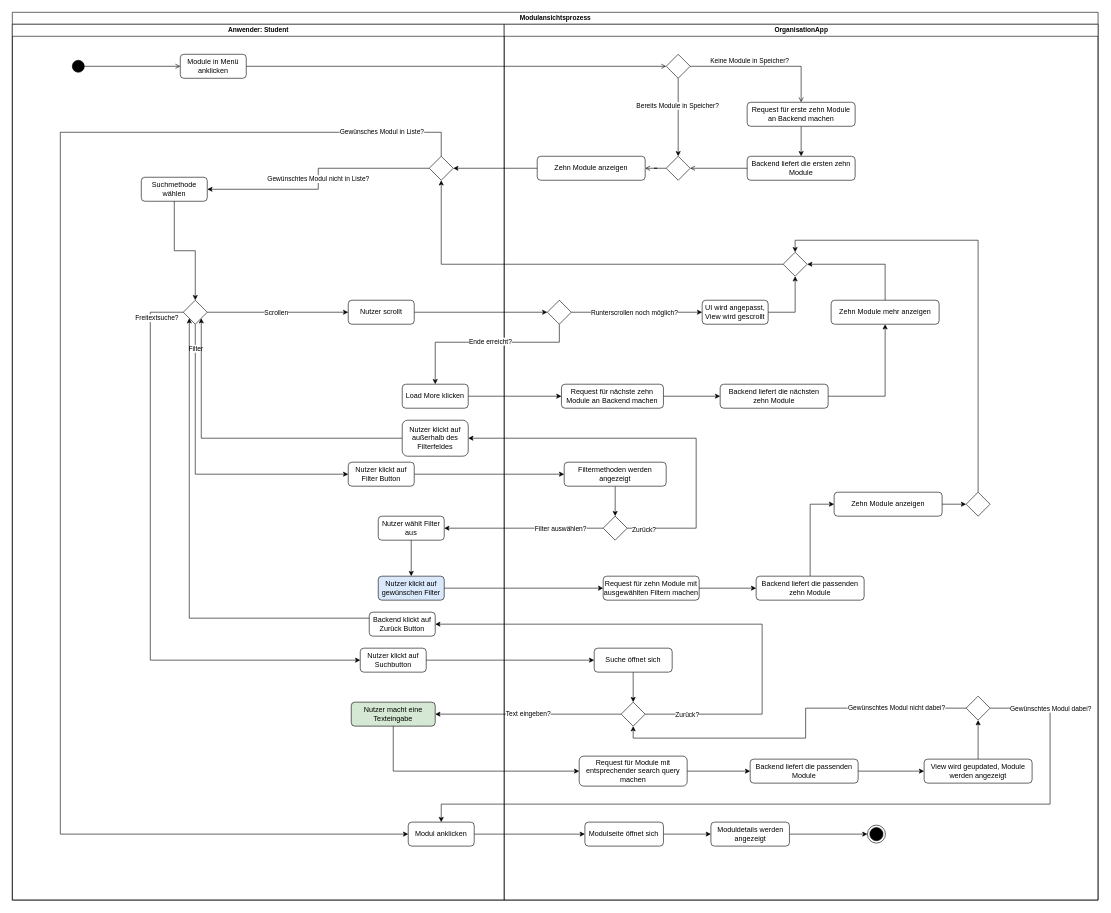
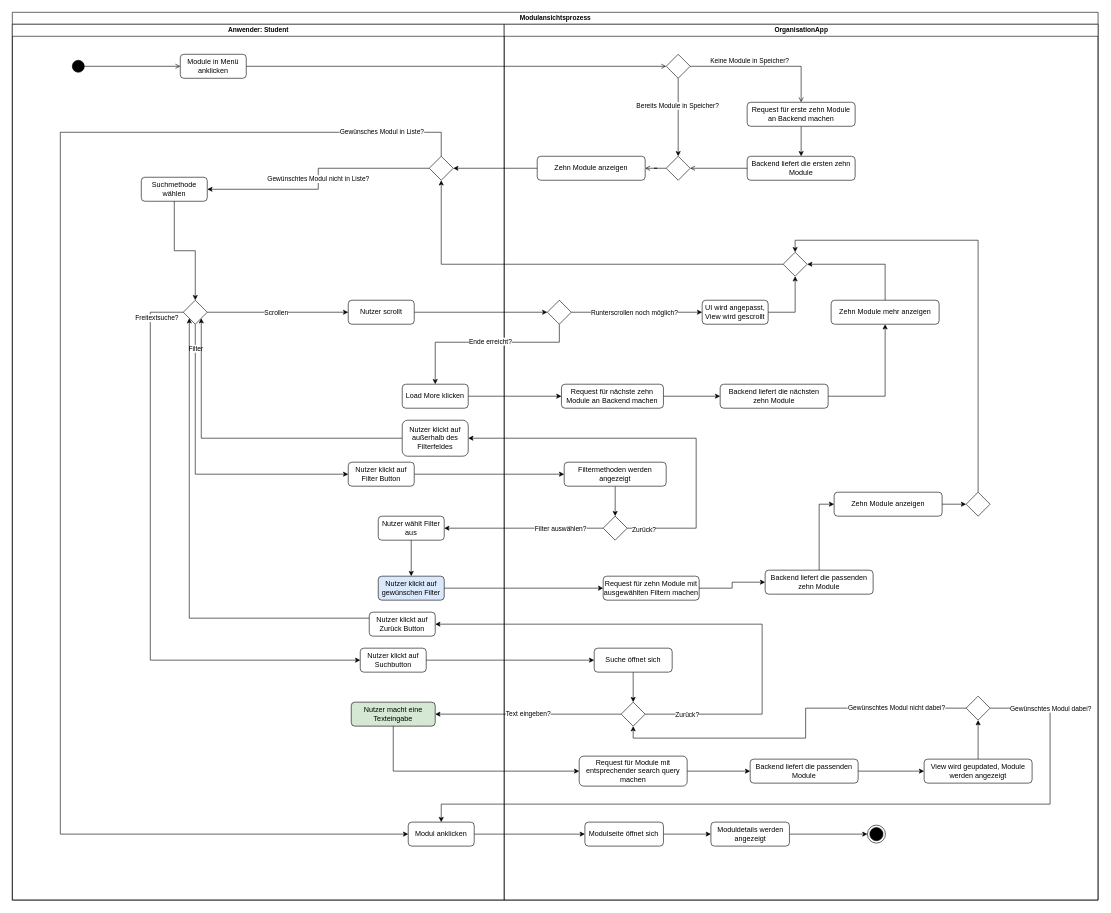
node "Backend liefert die passenden zehn Module": moved (810, 588) -> (819, 582)
node "Backend klickt auf Zurück Button": label "Backend klickt auf Zurück Button" -> "Nutzer klickt auf Zurück Button"
